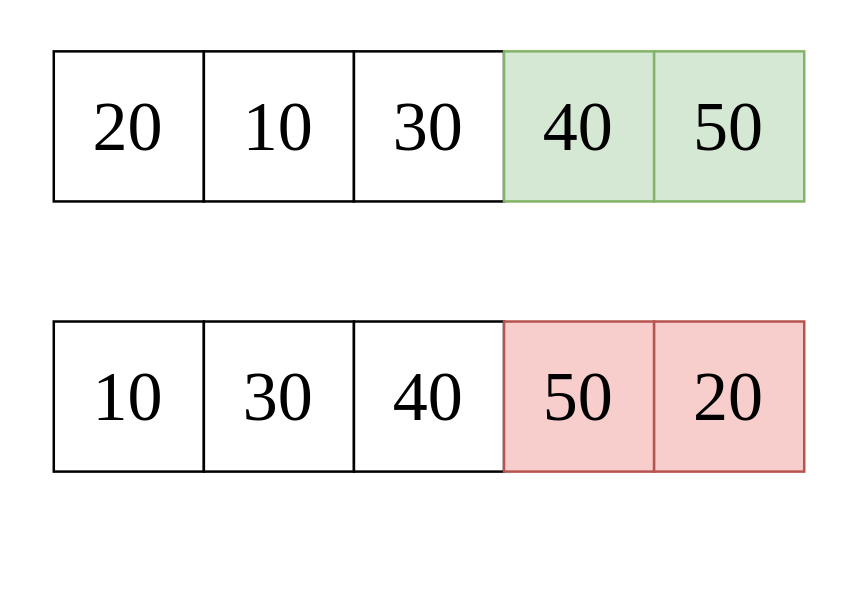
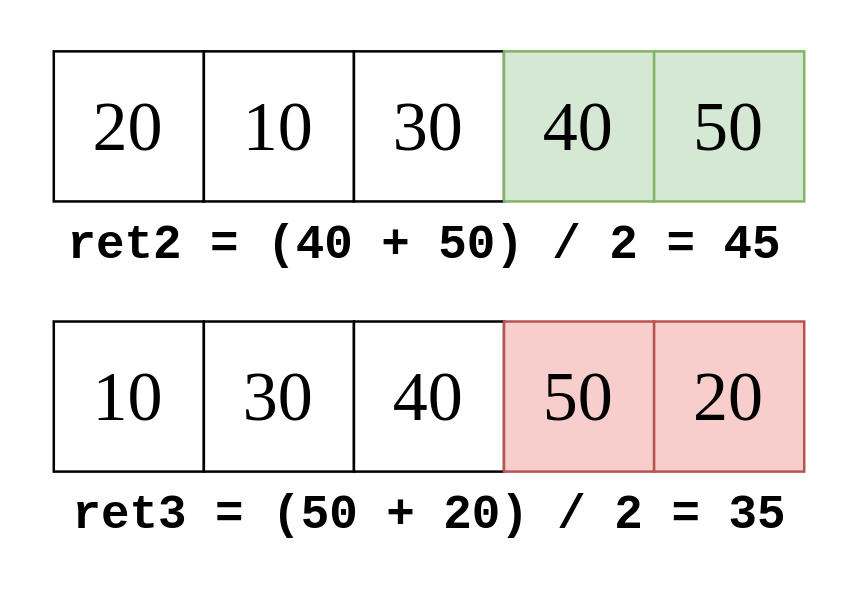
node "ret2 = (40 + 50) / 2 = 45": added
node "ret3 = (50 + 20) / 2 = 35": added
